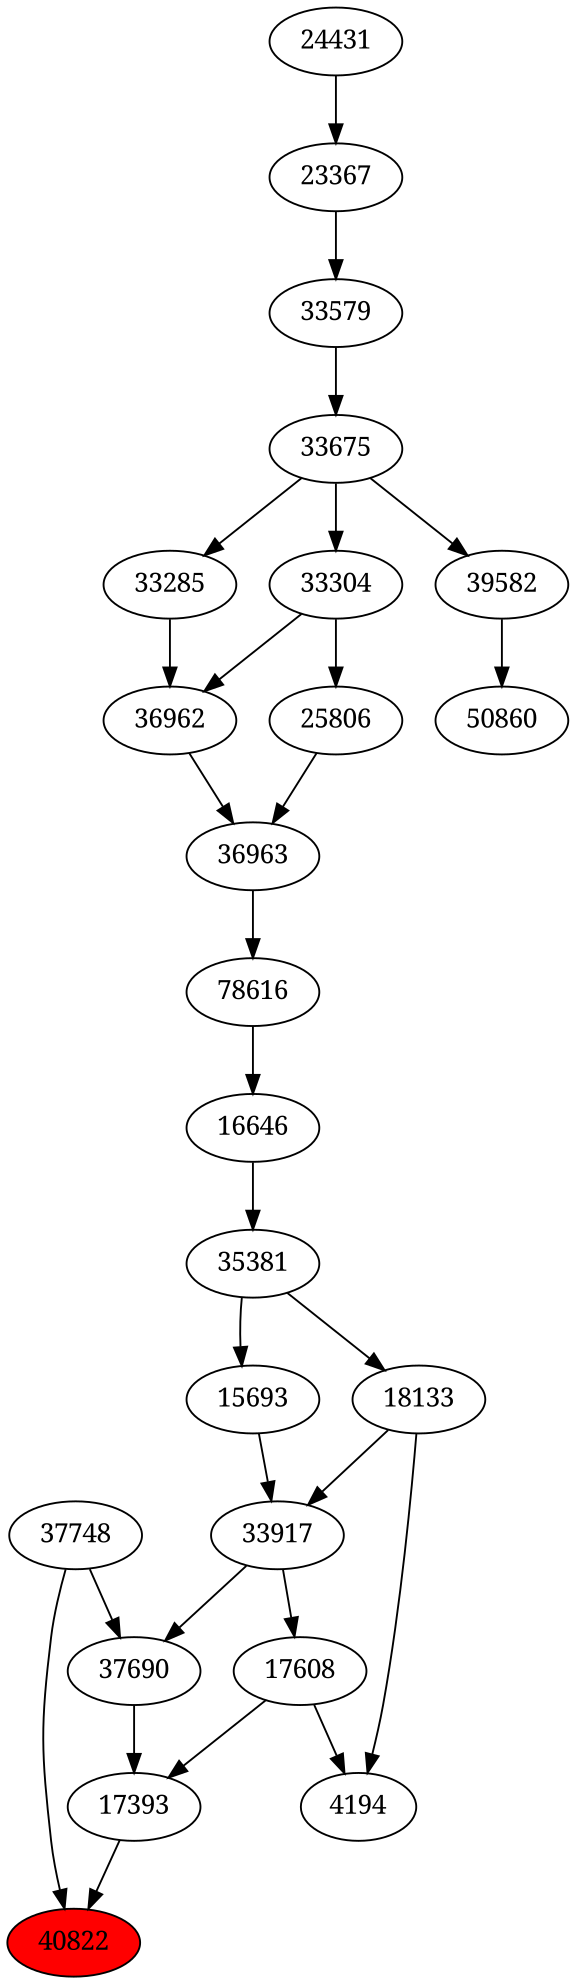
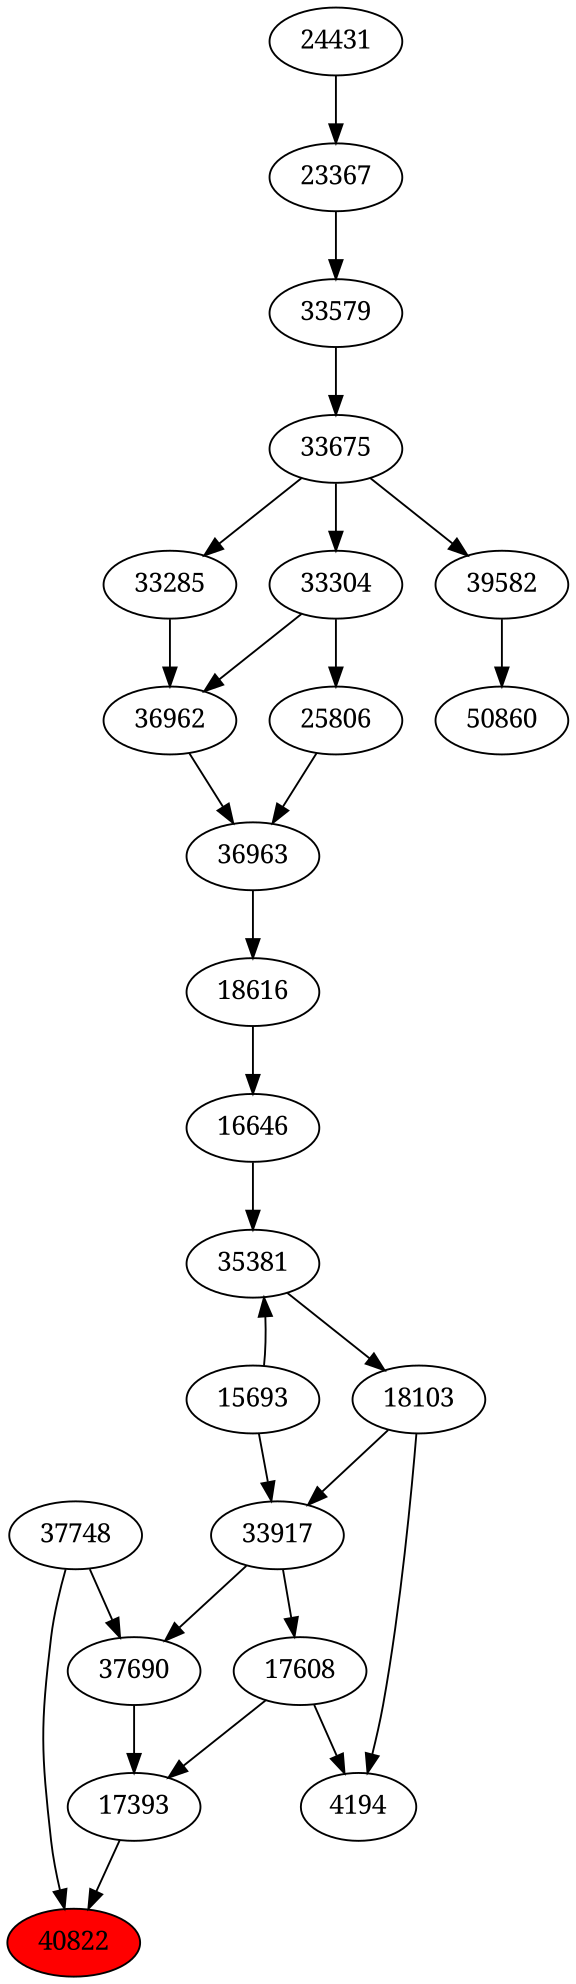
node "78616": label "78616" -> "18616"
edge "35381" -> "15693": reversed
node "18133": label "18133" -> "18103"
